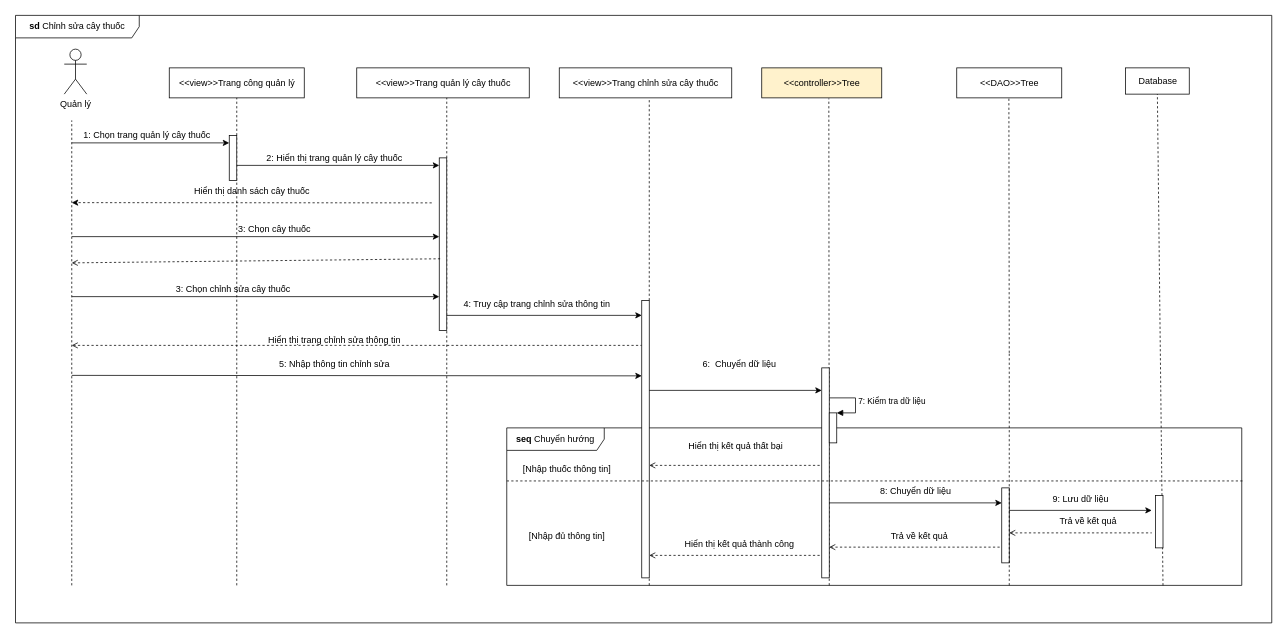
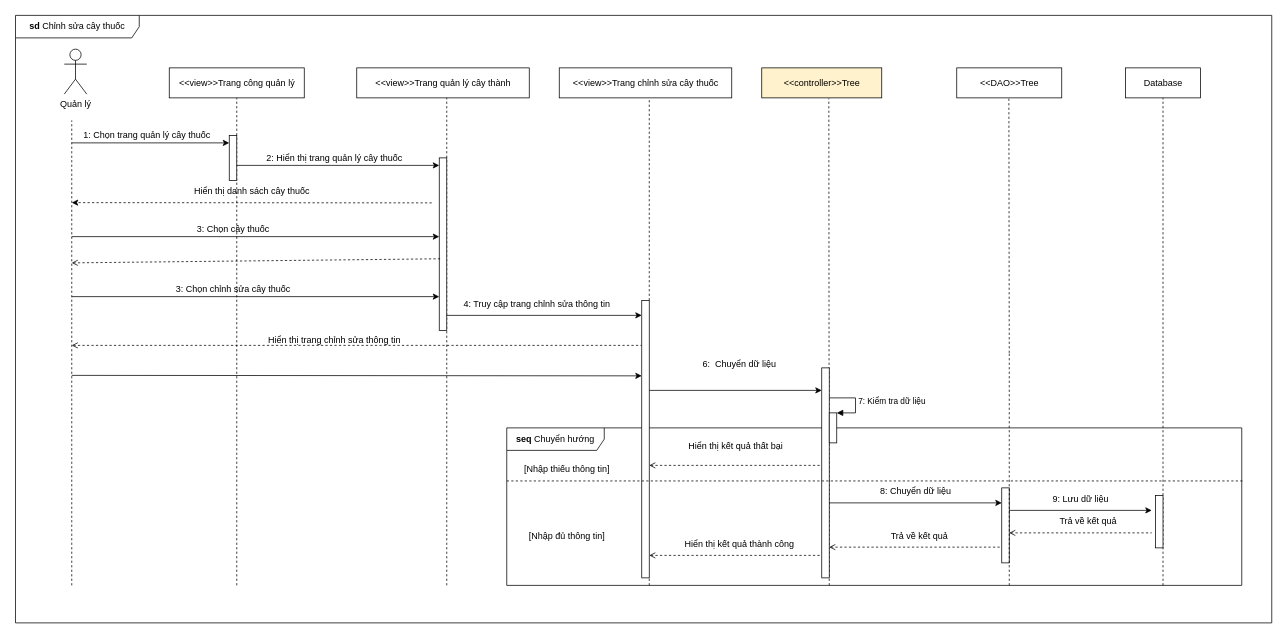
node "Database": size 64x26 -> 75x30
node "<<view>>Trang quản lý cây thuốc": label "<<view>>Trang quản lý cây thuốc" -> "<<view>>Trang quản lý cây thành"
node "3: Chọn cây thuốc": moved (274, 229) -> (233, 229)
node "5: Nhập thông tin chỉnh sửa": removed
node "[Nhập thuốc thông tin]": label "[Nhập thuốc thông tin]" -> "[Nhập thiếu thông tin]"
